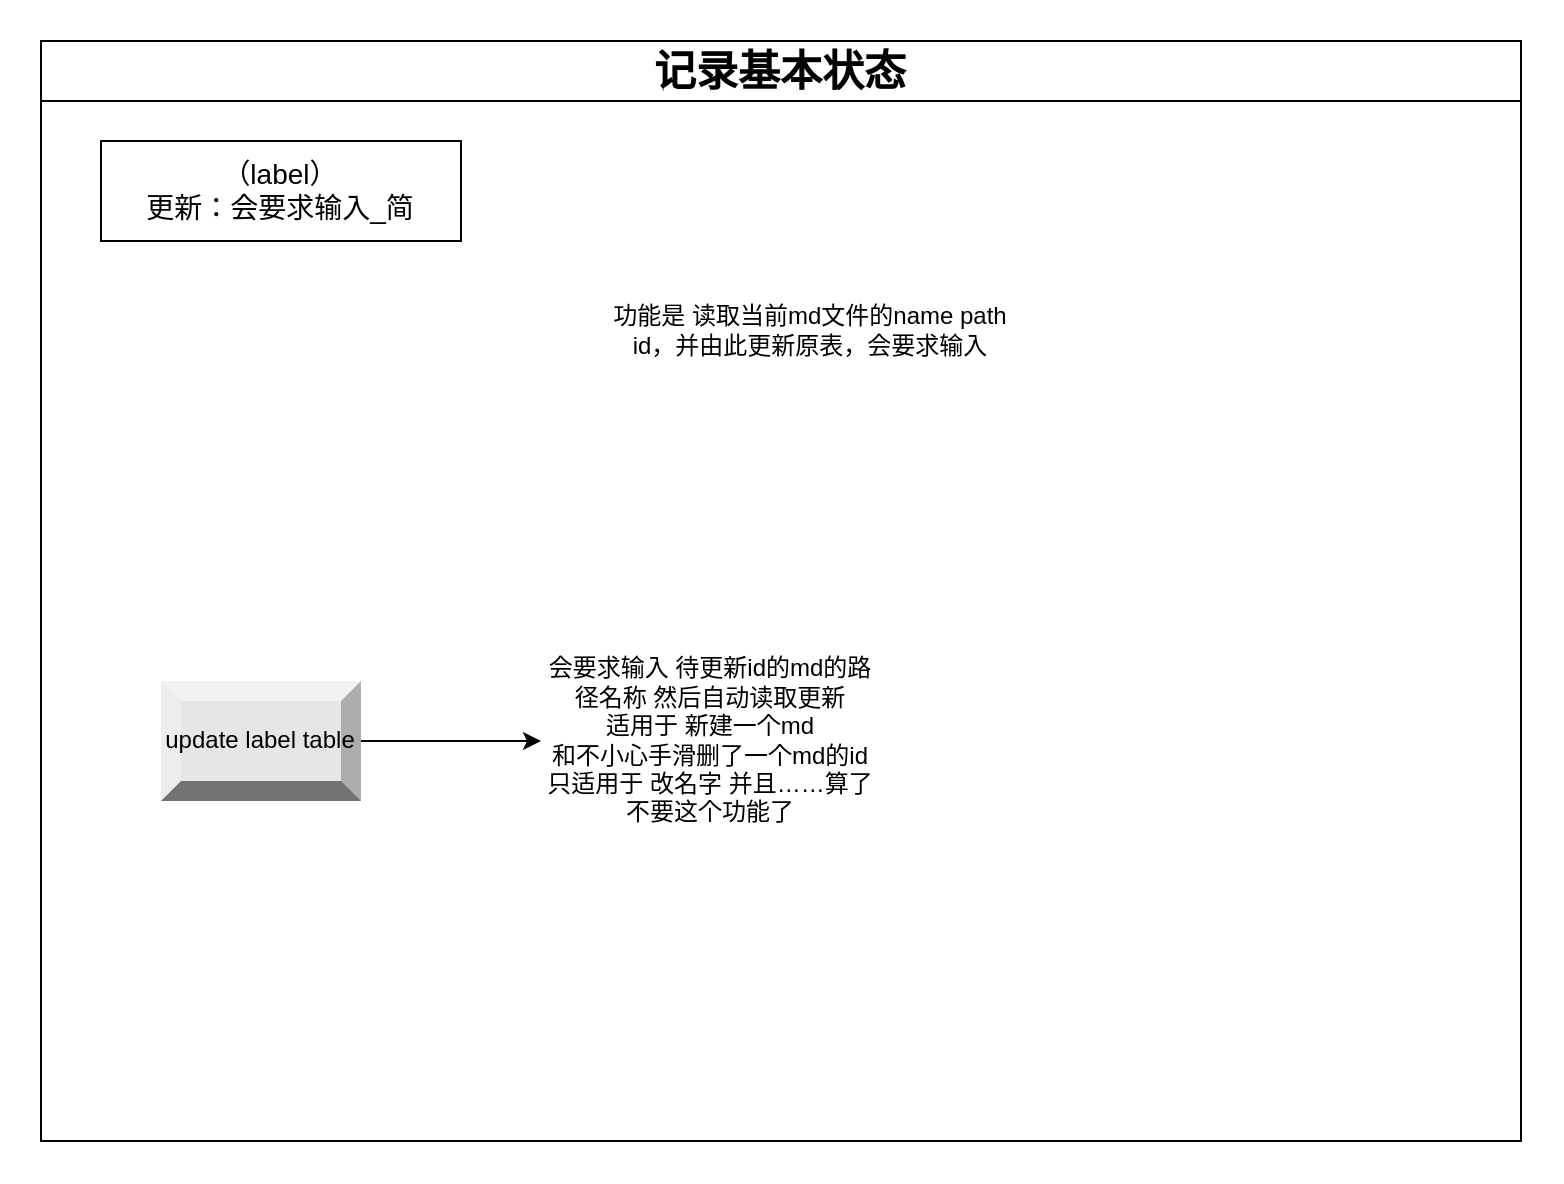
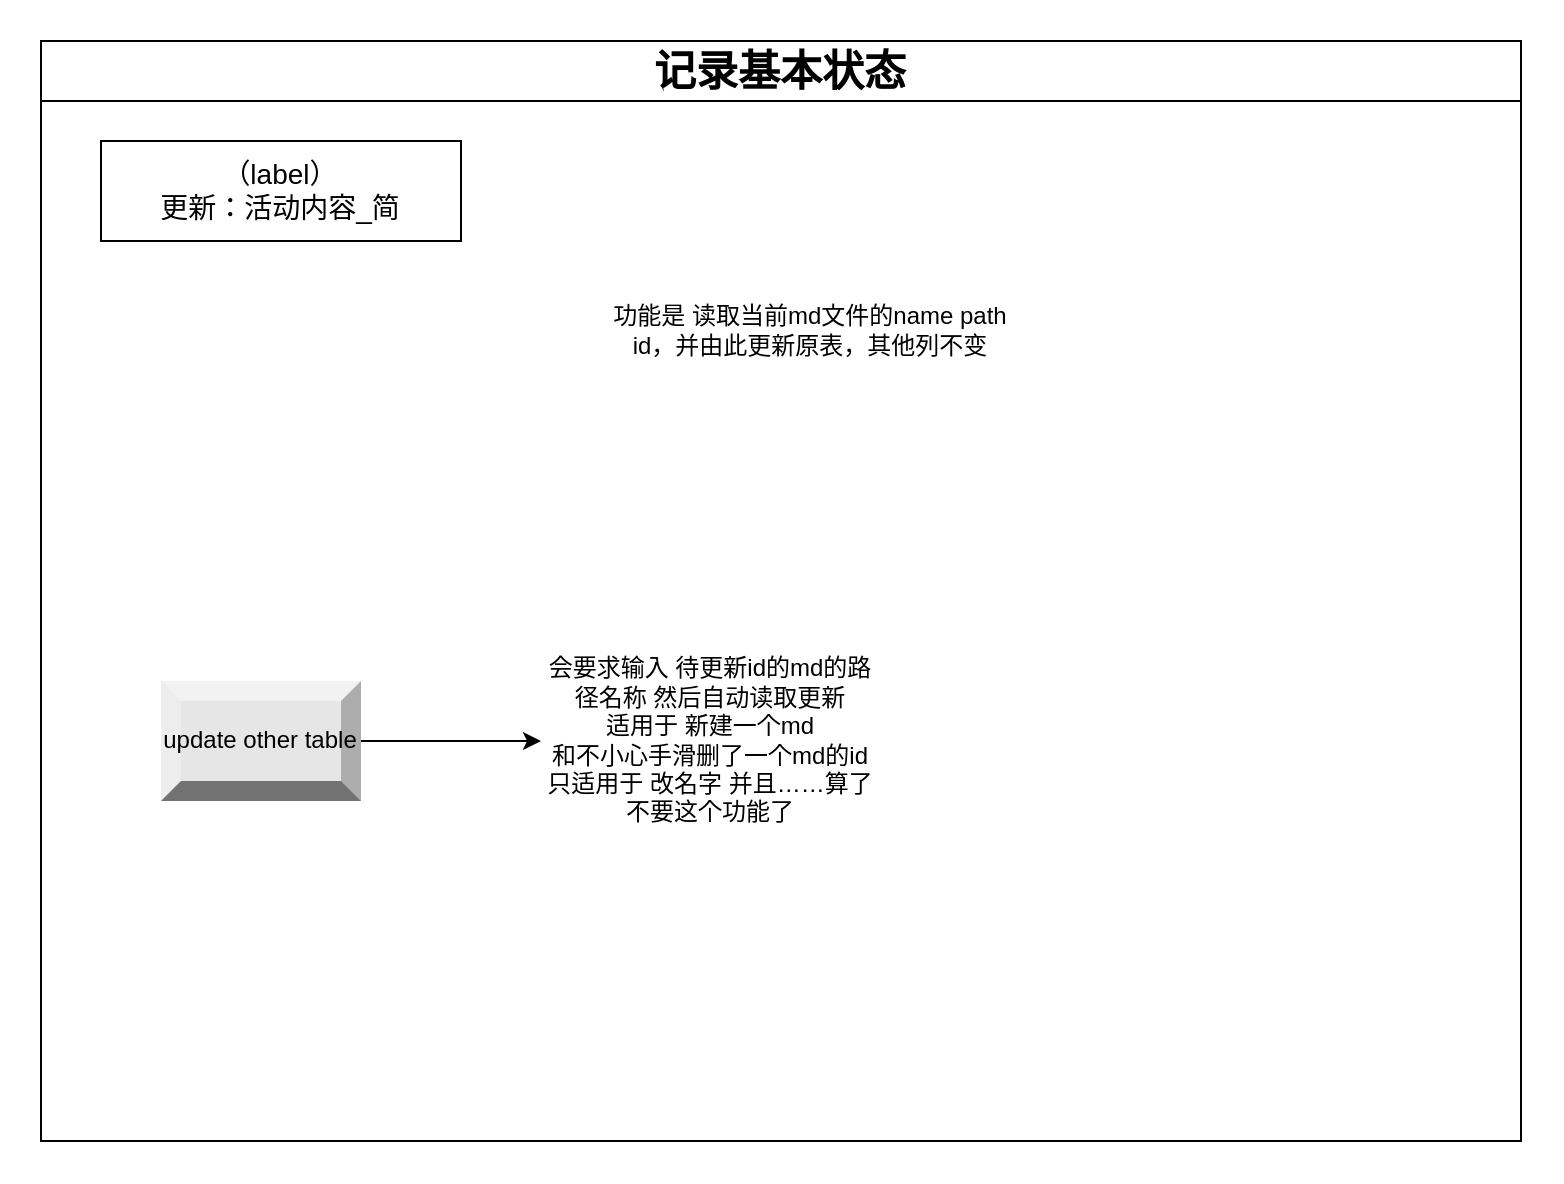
node "（label） 更新：会要求输入_简": label "（label） 更新：会要求输入_简" -> "（label） 更新：活动内容_简"
node "功能是 读取当前md文件的name path id，并由此更新原表，会要求输入": label "功能是 读取当前md文件的name path id，并由此更新原表，会要求输入" -> "功能是 读取当前md文件的name path id，并由此更新原表，其他列不变"
node "update label table": label "update label table" -> "update other table"
